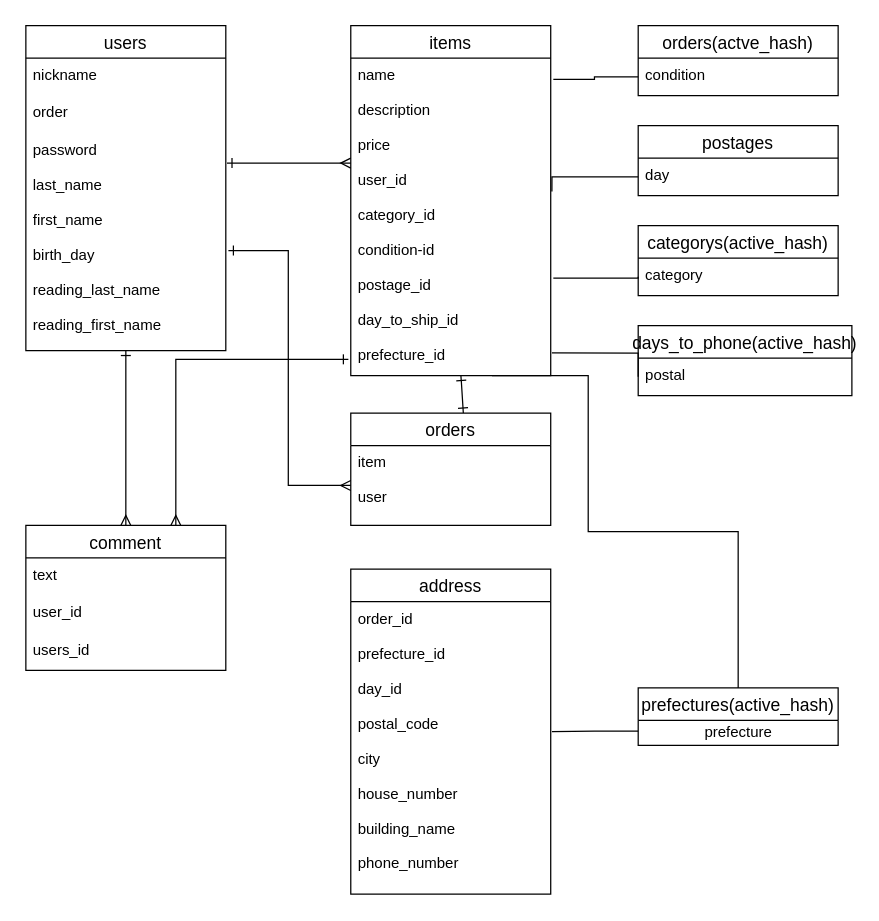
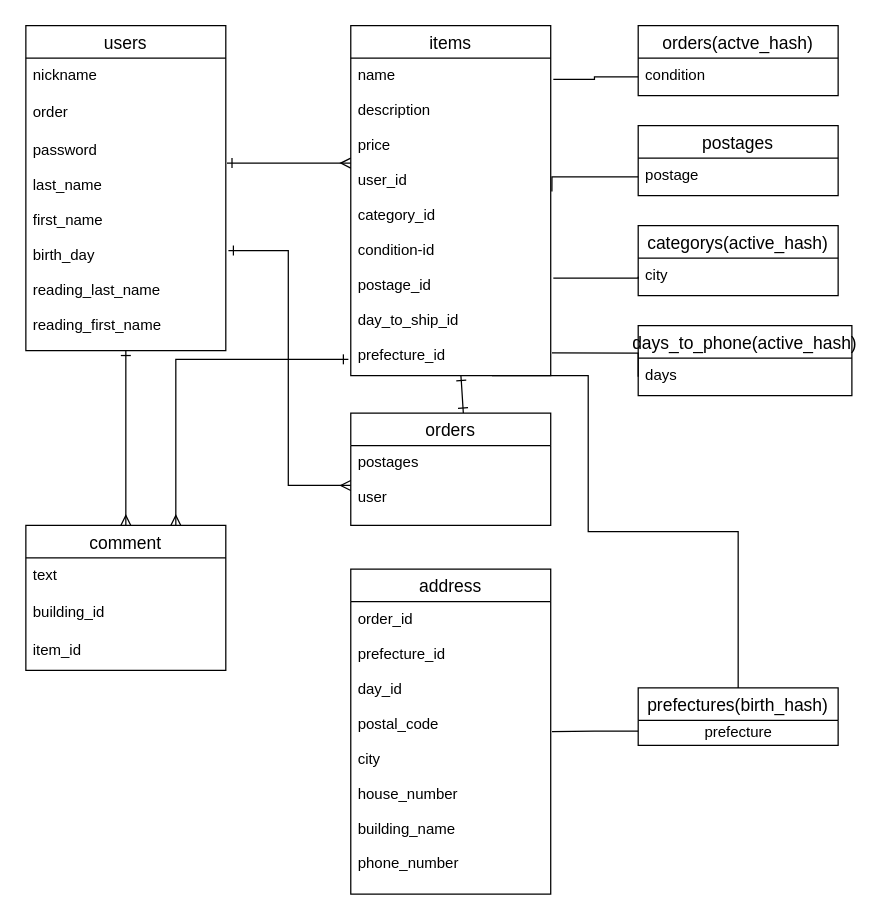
node "day": label "day" -> "postage"
node "category": label "category" -> "city"
node "postal": label "postal" -> "days"
node "item user": label "item user" -> "postages user"
node "user_id": label "user_id" -> "building_id"
node "users_id": label "users_id" -> "item_id"
node "prefectures(active_hash)": label "prefectures(active_hash)" -> "prefectures(birth_hash)"
